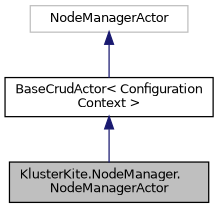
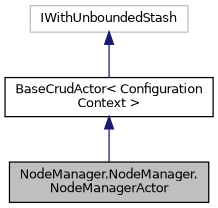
node "NodeManagerActor": label "NodeManagerActor" -> "IWithUnboundedStash"
node "KlusterKite.NodeManager. NodeManagerActor": label "KlusterKite.NodeManager. NodeManagerActor" -> "NodeManager.NodeManager. NodeManagerActor"
